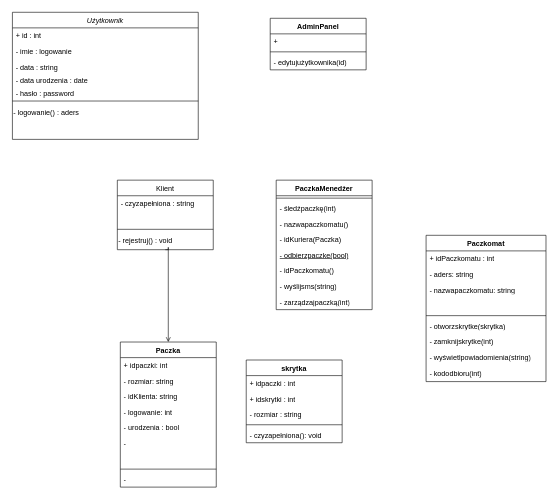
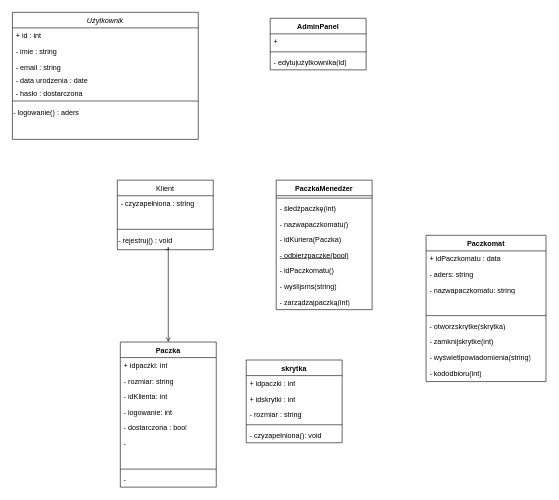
node "- imie : logowanie": label "- imie : logowanie" -> "- imie : string"
node "- data : string": label "- data : string" -> "- email : string"
node "- hasło : password": label "- hasło : password" -> "- hasło : dostarczona"
node "+ idPaczkomatu : int": label "+ idPaczkomatu : int" -> "+ idPaczkomatu : data"
node "- idKlienta: string": label "- idKlienta: string" -> "- idKlienta: int"
node "- urodzenia : bool": label "- urodzenia : bool" -> "- dostarczona : bool"
